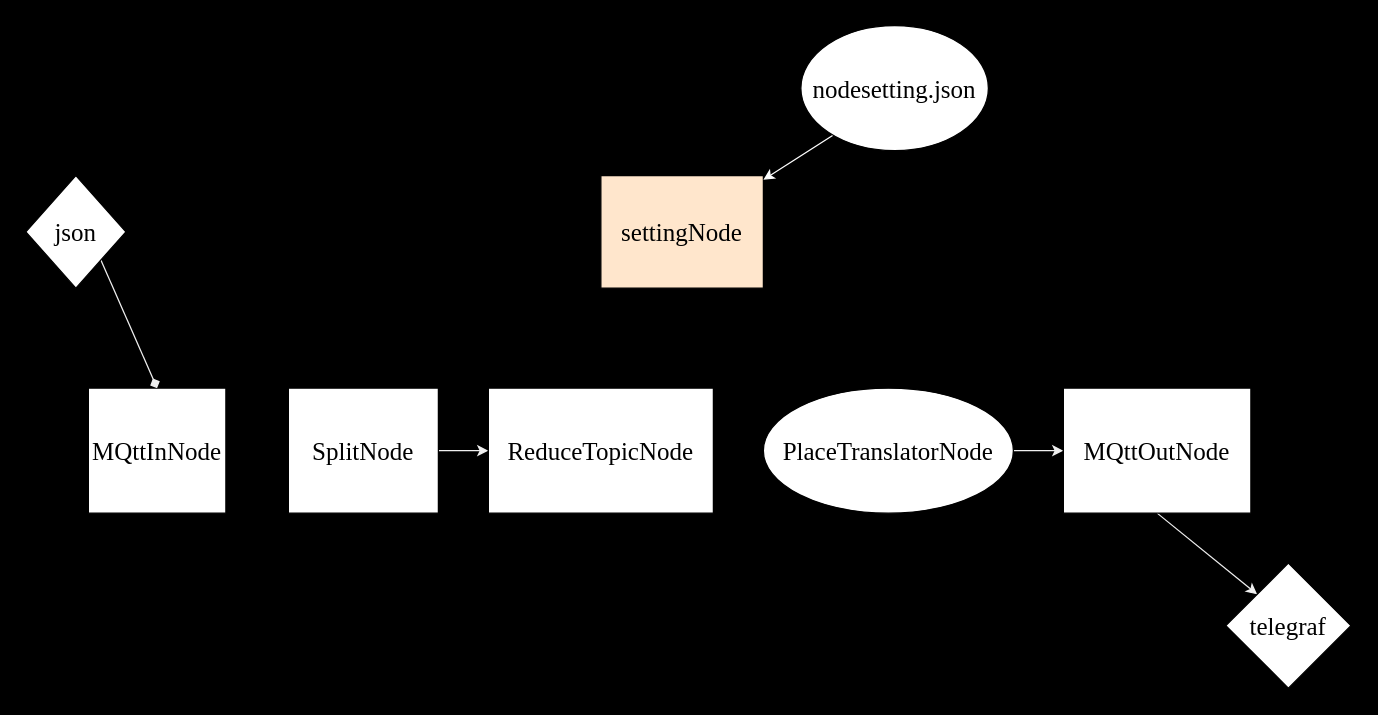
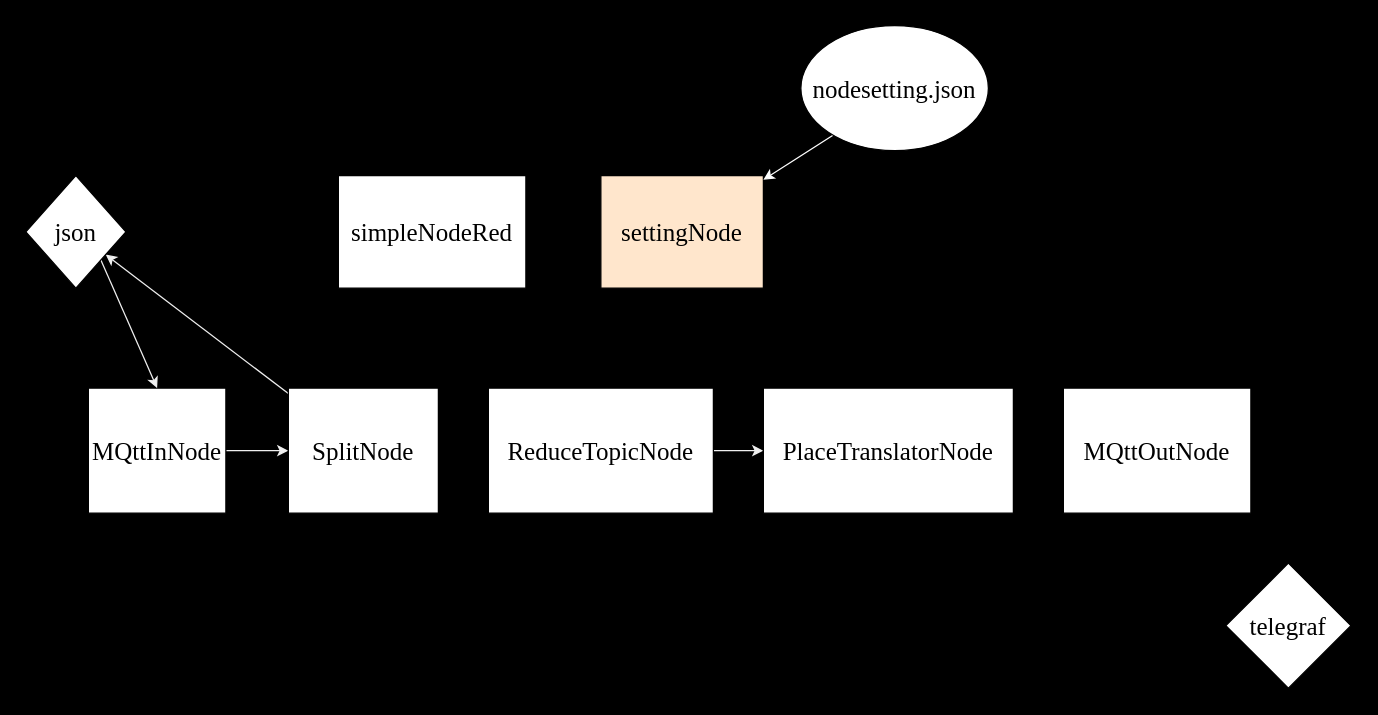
node "simpleNodeRed": added
edge "json" -> "MQttInNode": arrowhead diamond -> classic
edge "MQttInNode" -> "SplitNode": added
edge "SplitNode" -> "ReduceTopicNode": now "SplitNode" -> "json"
edge "ReduceTopicNode" -> "PlaceTranslatorNode": added
node "PlaceTranslatorNode": shape ellipse -> rectangle
edge "PlaceTranslatorNode" -> "MQttOutNode": removed
edge "MQttOutNode" -> "telegraf": removed
